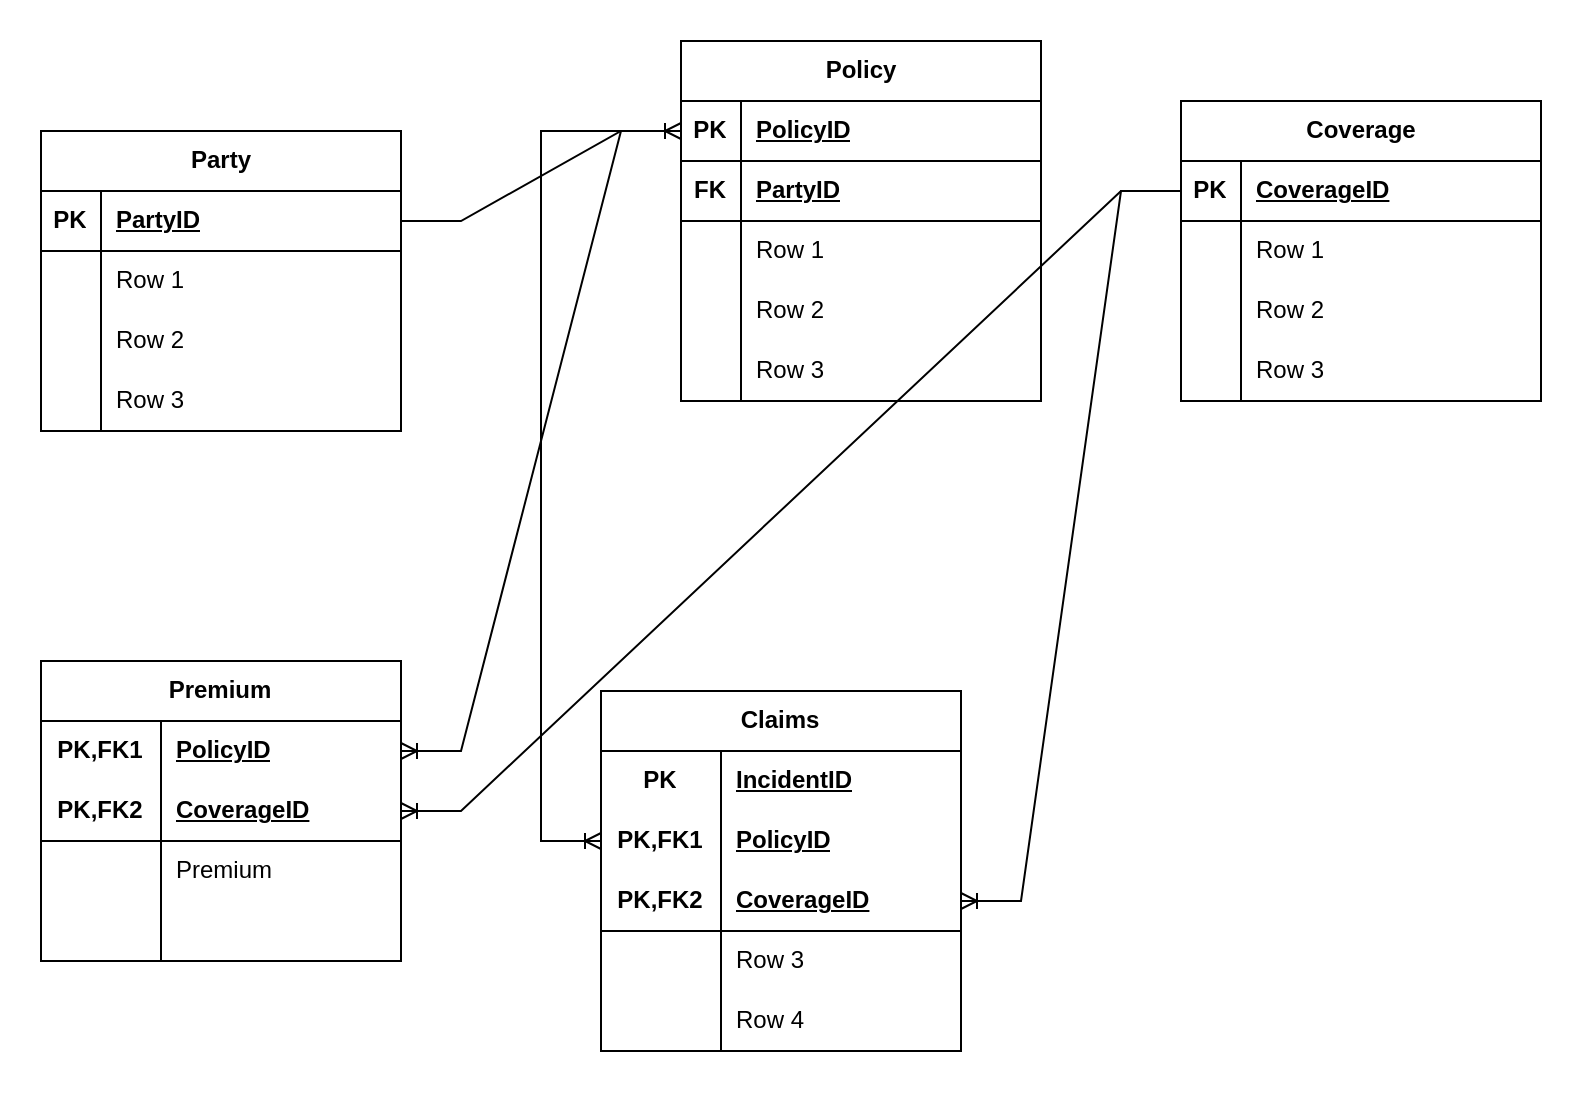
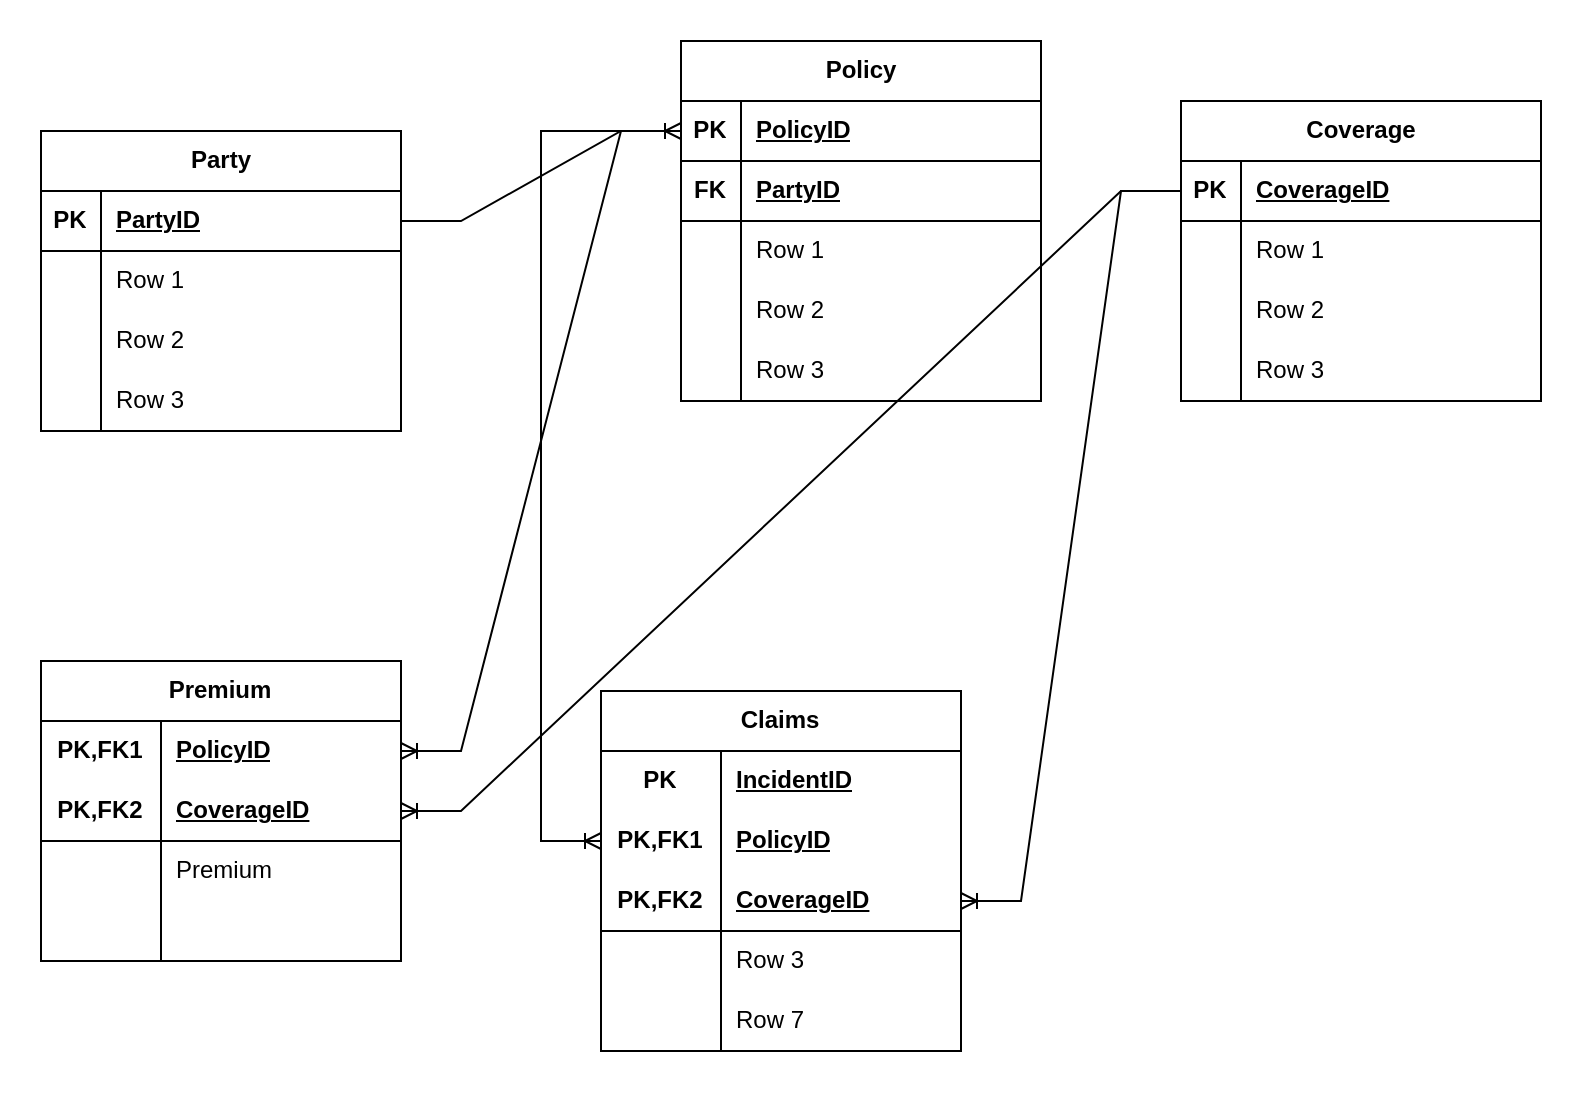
node "Row 4": label "Row 4" -> "Row 7"
